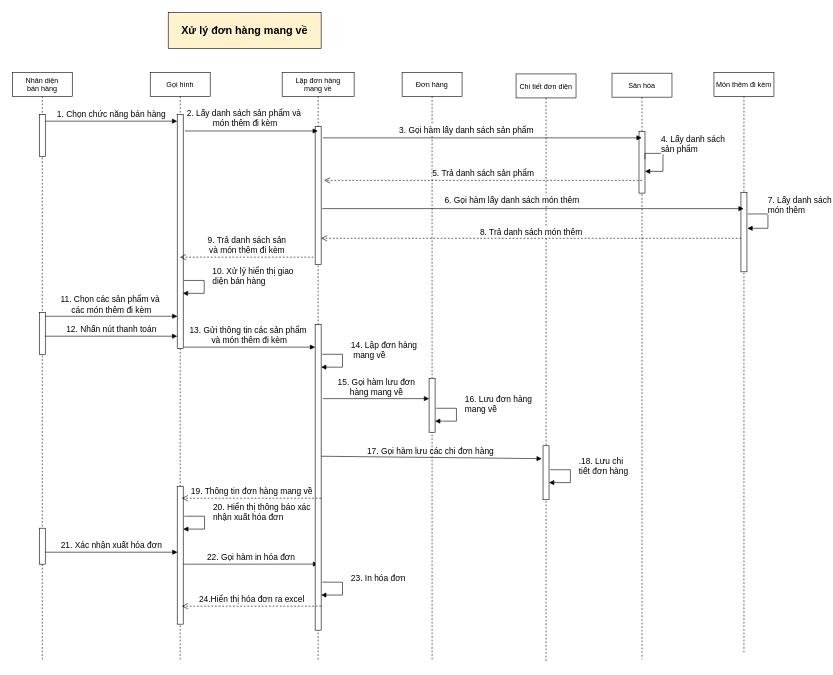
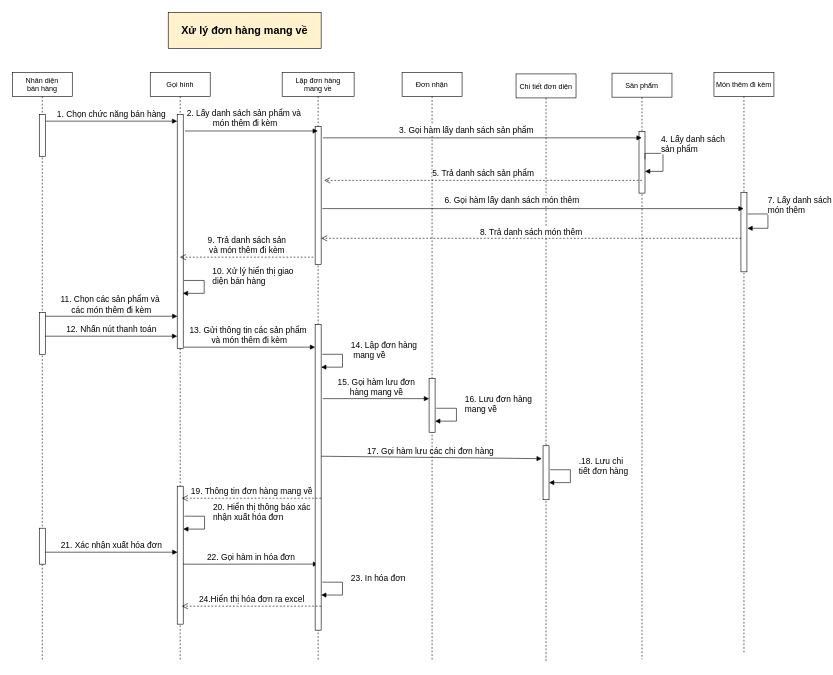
node "Đơn hàng": label "Đơn hàng" -> "Đơn nhận"
node "Sản hóa": label "Sản hóa" -> "Sản phẩm"
